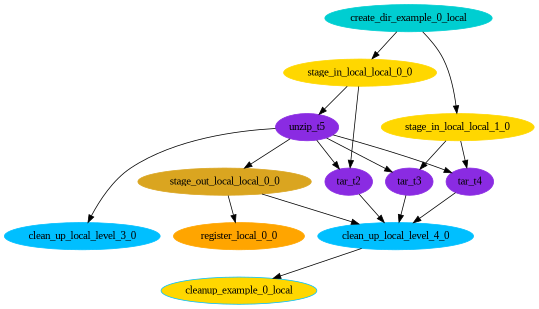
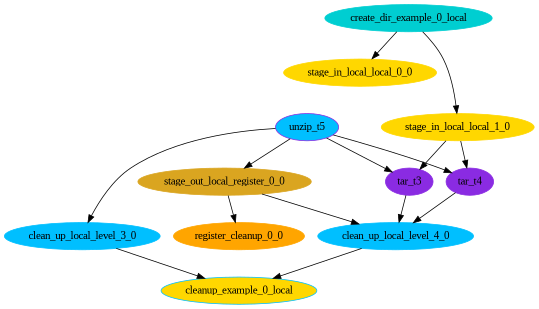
edge "stage_in_local_local_0_0" -> "unzip_t5": removed
node "unzip_t5": fillcolor blueviolet -> deepskyblue
node "stage_out_local_local_0_0": label "stage_out_local_local_0_0" -> "stage_out_local_register_0_0"
node "tar_t2": removed
node "register_local_0_0": label "register_local_0_0" -> "register_cleanup_0_0"
edge "clean_up_local_level_3_0" -> "cleanup_example_0_local": added
